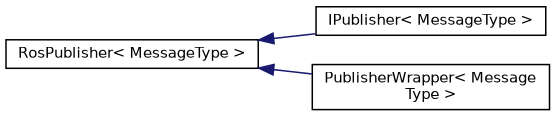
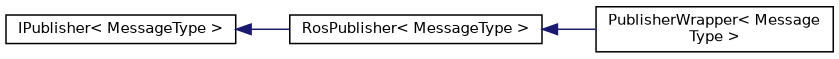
edge "IPublisher< MessageType >" -> "RosPublisher< MessageType >": reversed
